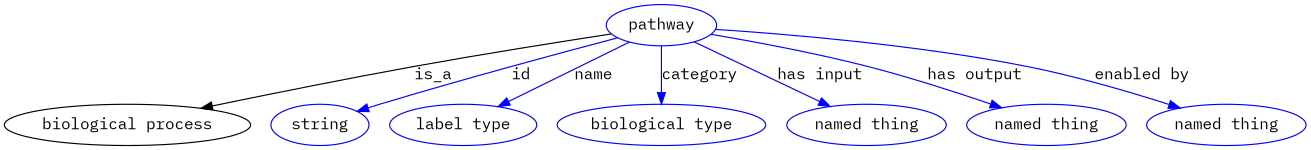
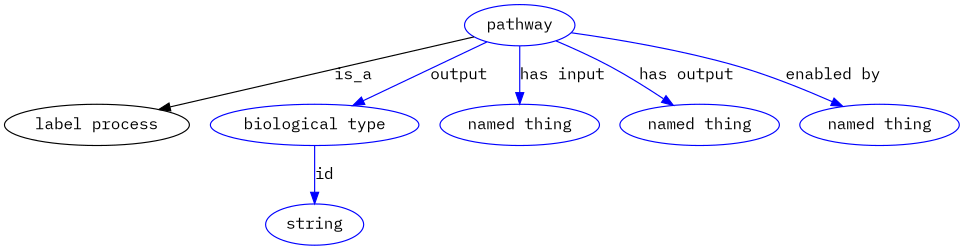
edge "pathway" -> "string": now "biological type" -> "string"
edge "pathway" -> "biological type": label "category" -> "output"
node "biological process": label "biological process" -> "label process"
node "label type": removed
